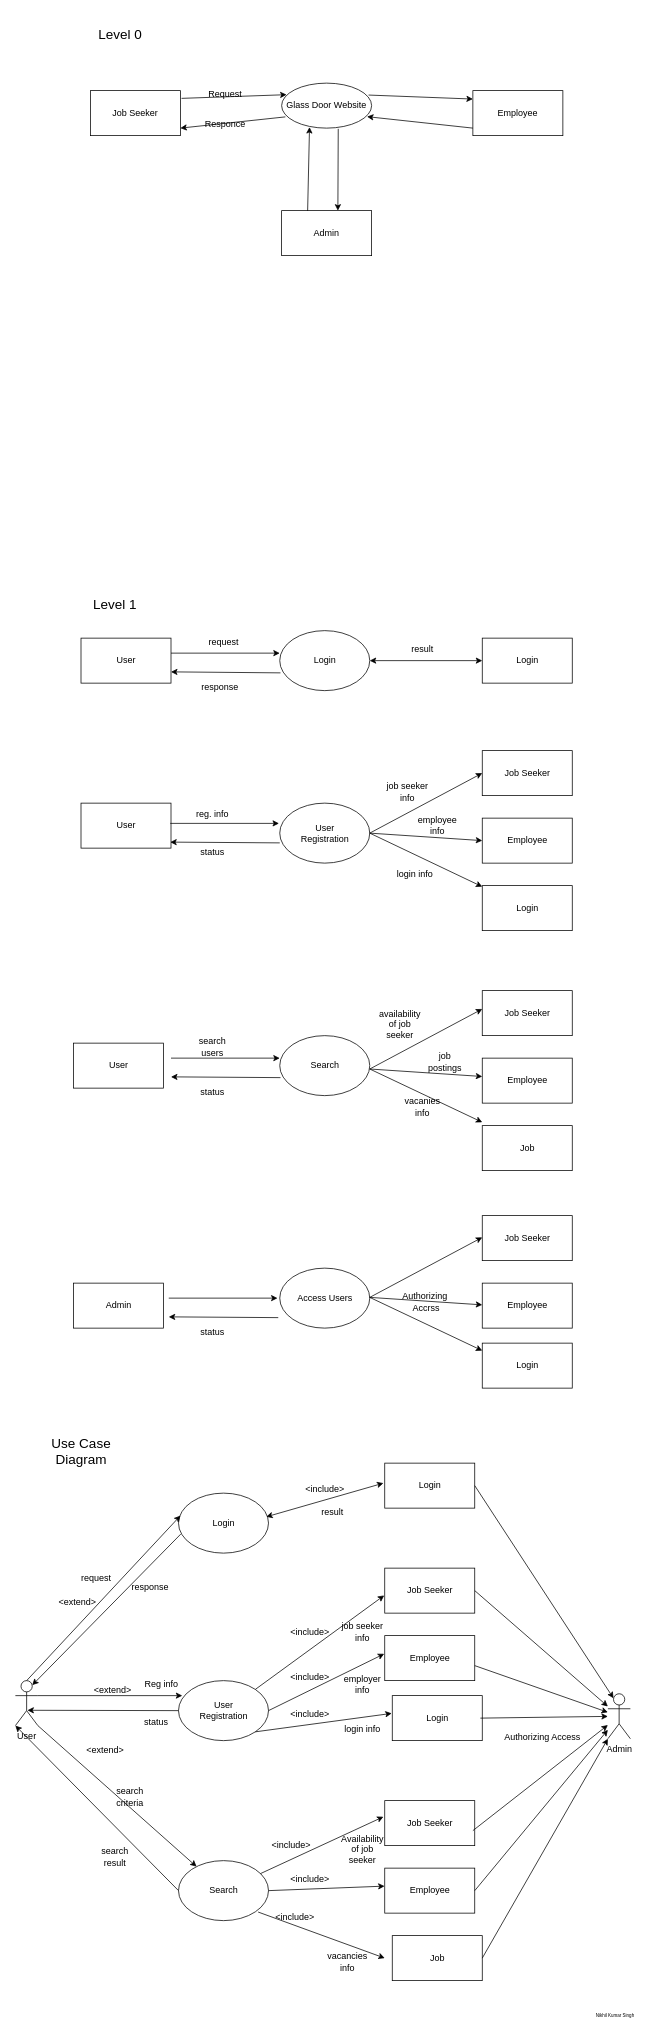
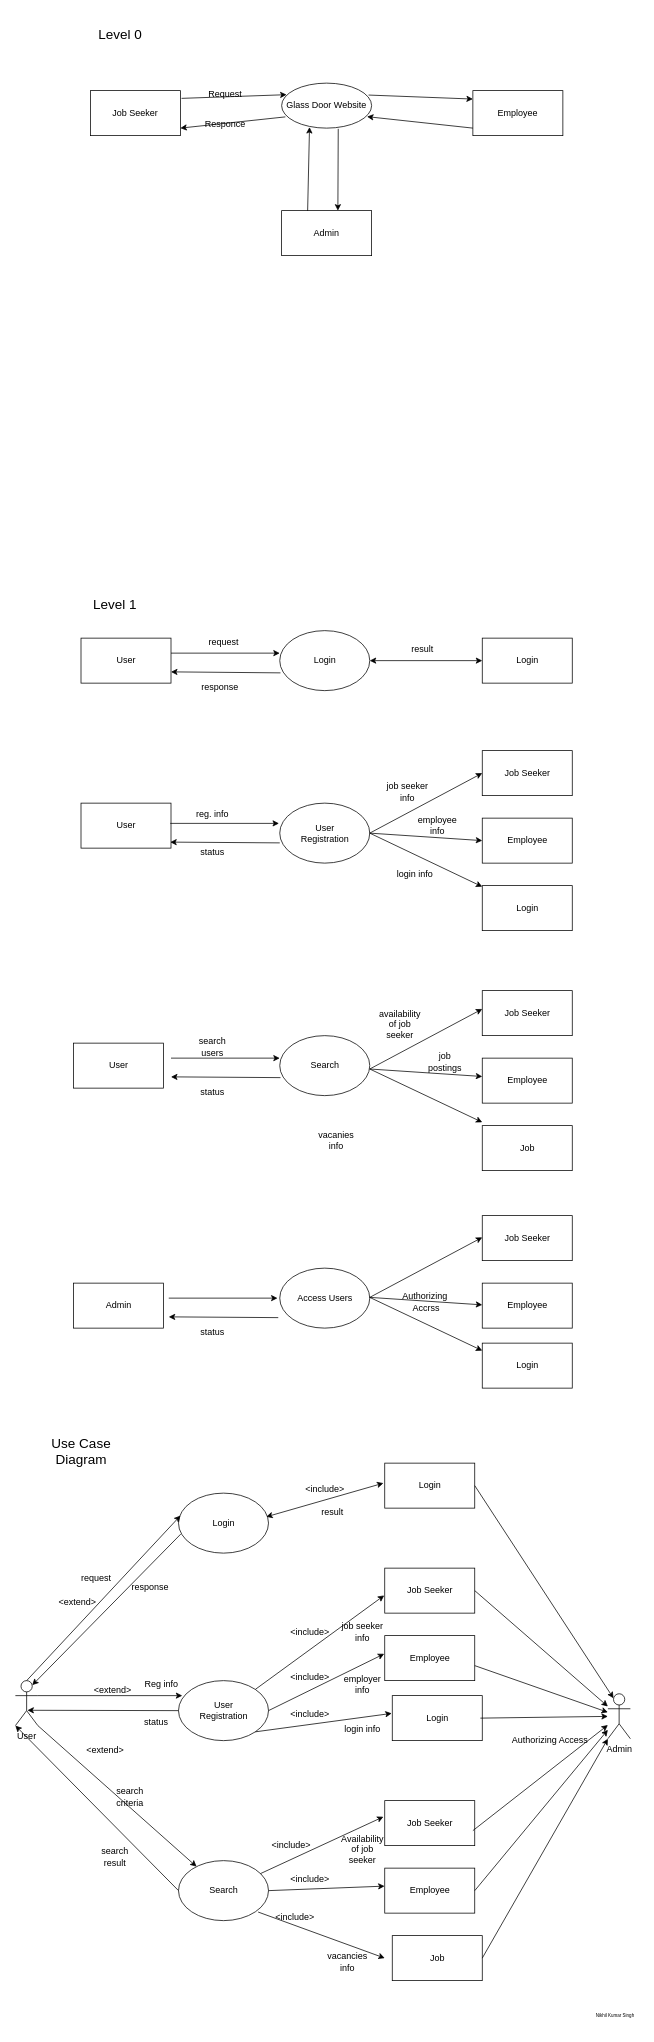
node "vacanies info": moved (422, 1107) -> (336, 1140)
node "Authorizing Access": moved (542, 1737) -> (550, 1740)
